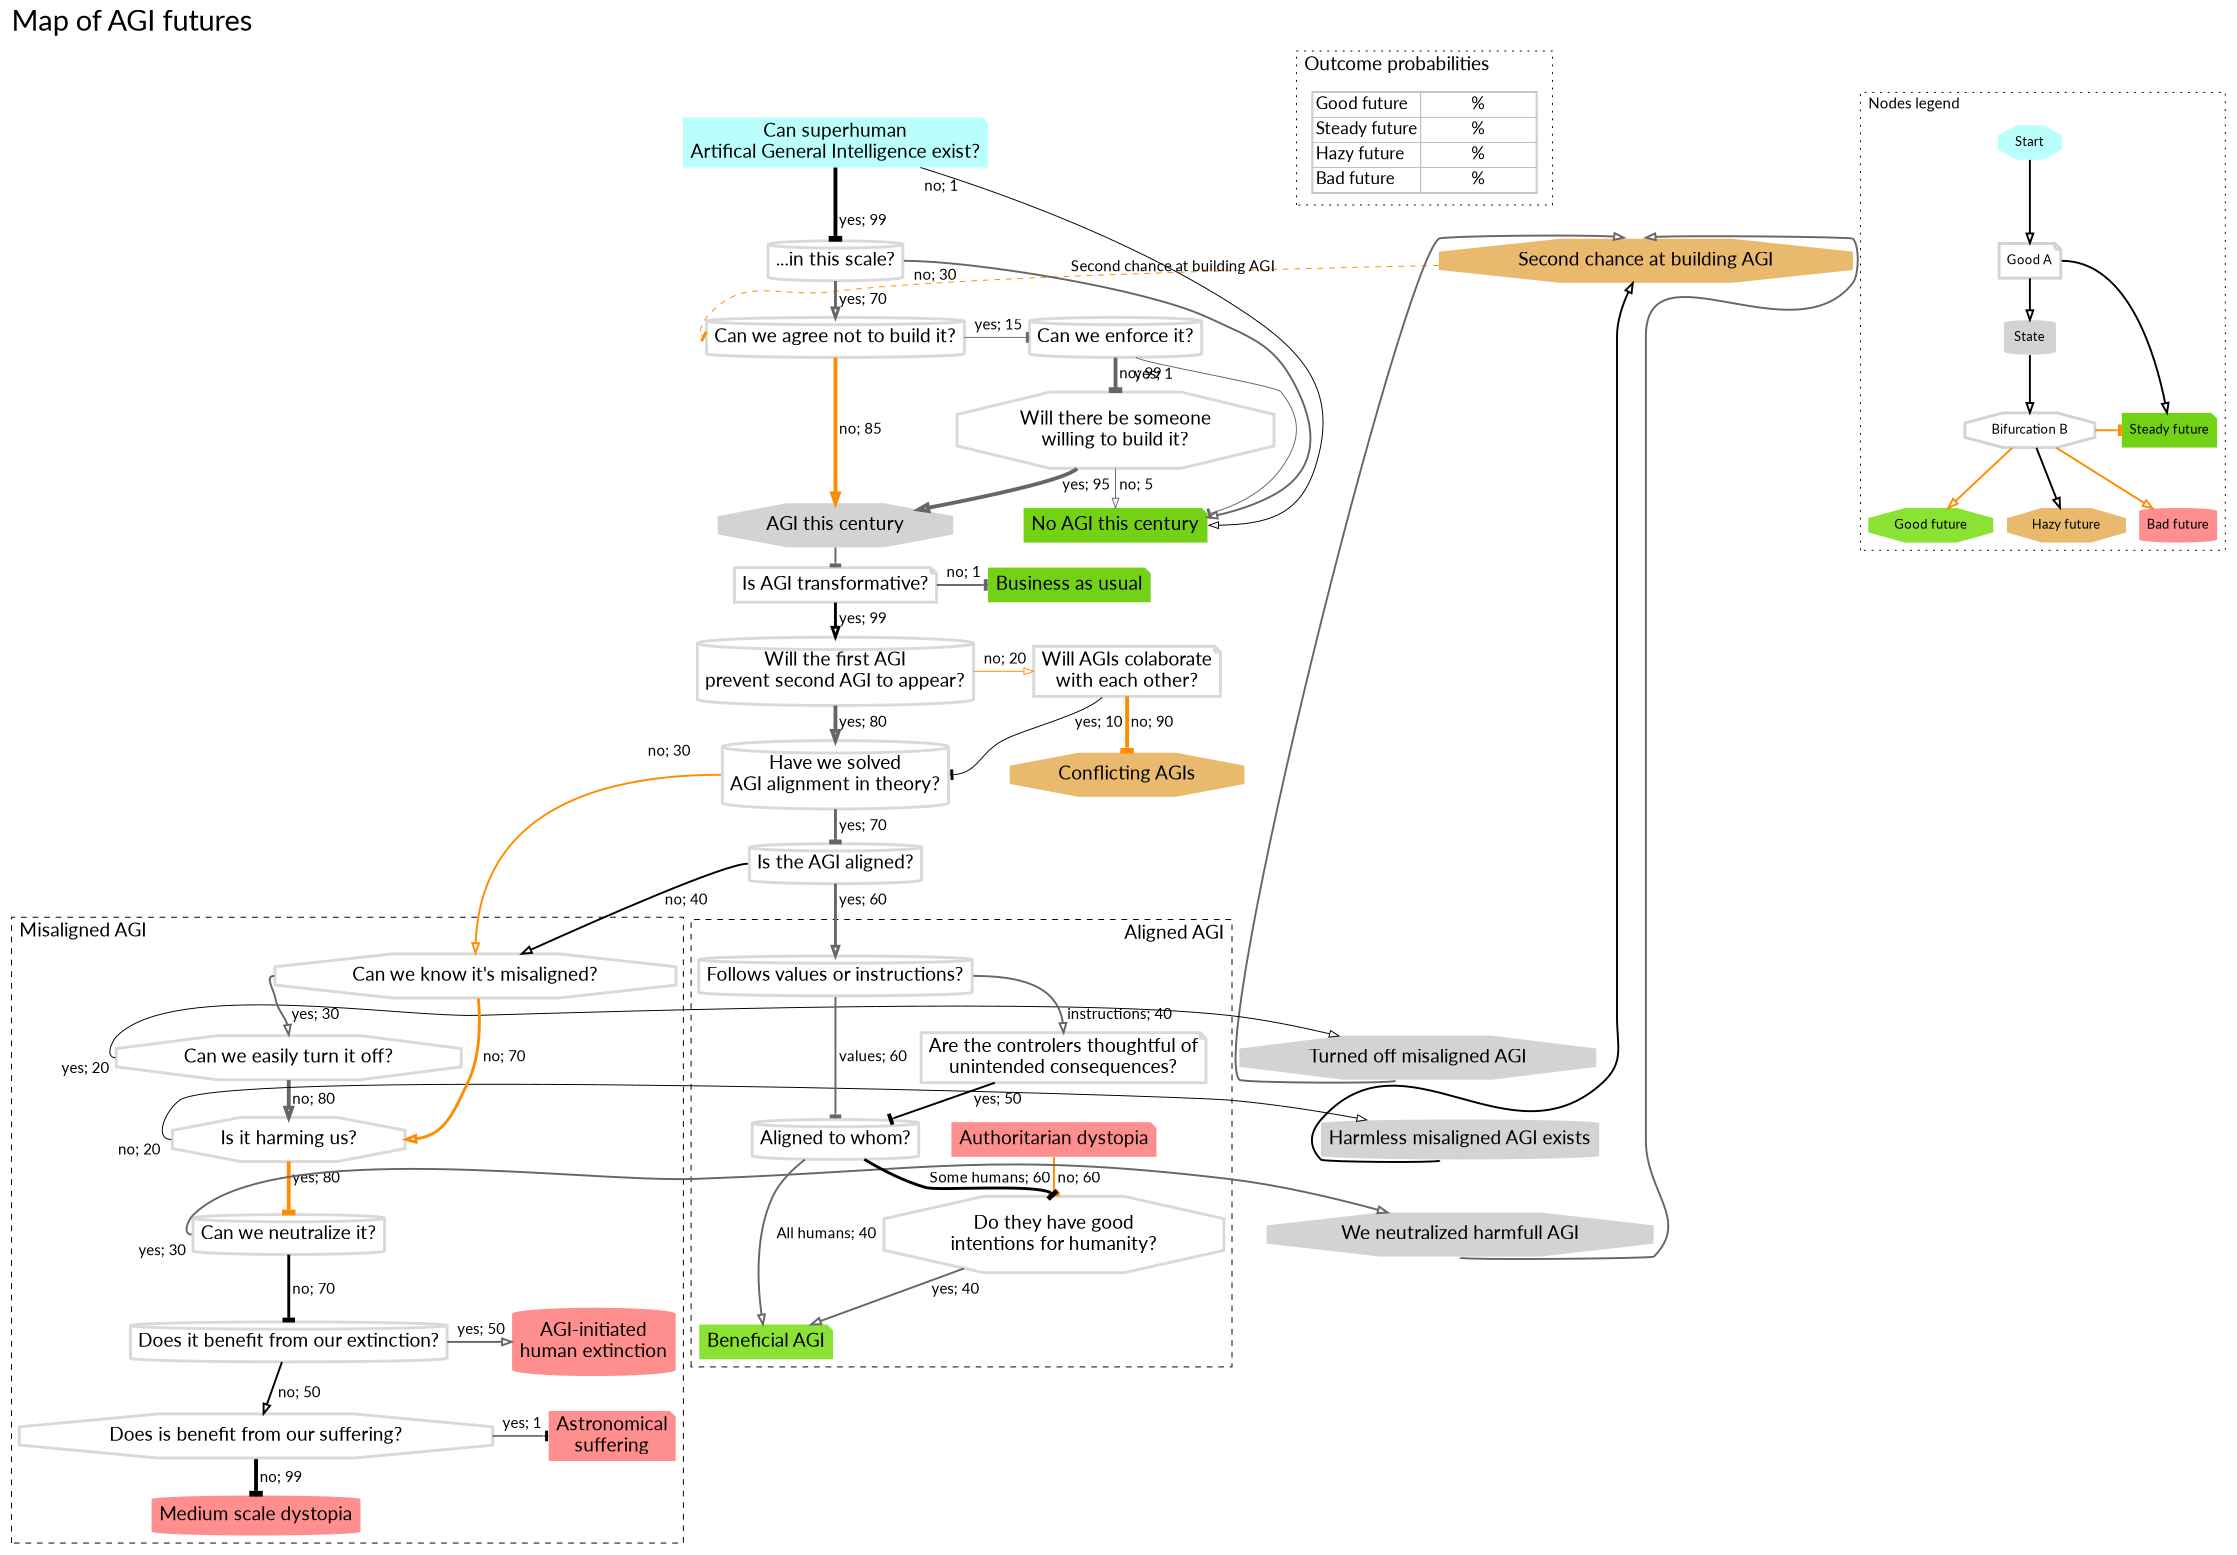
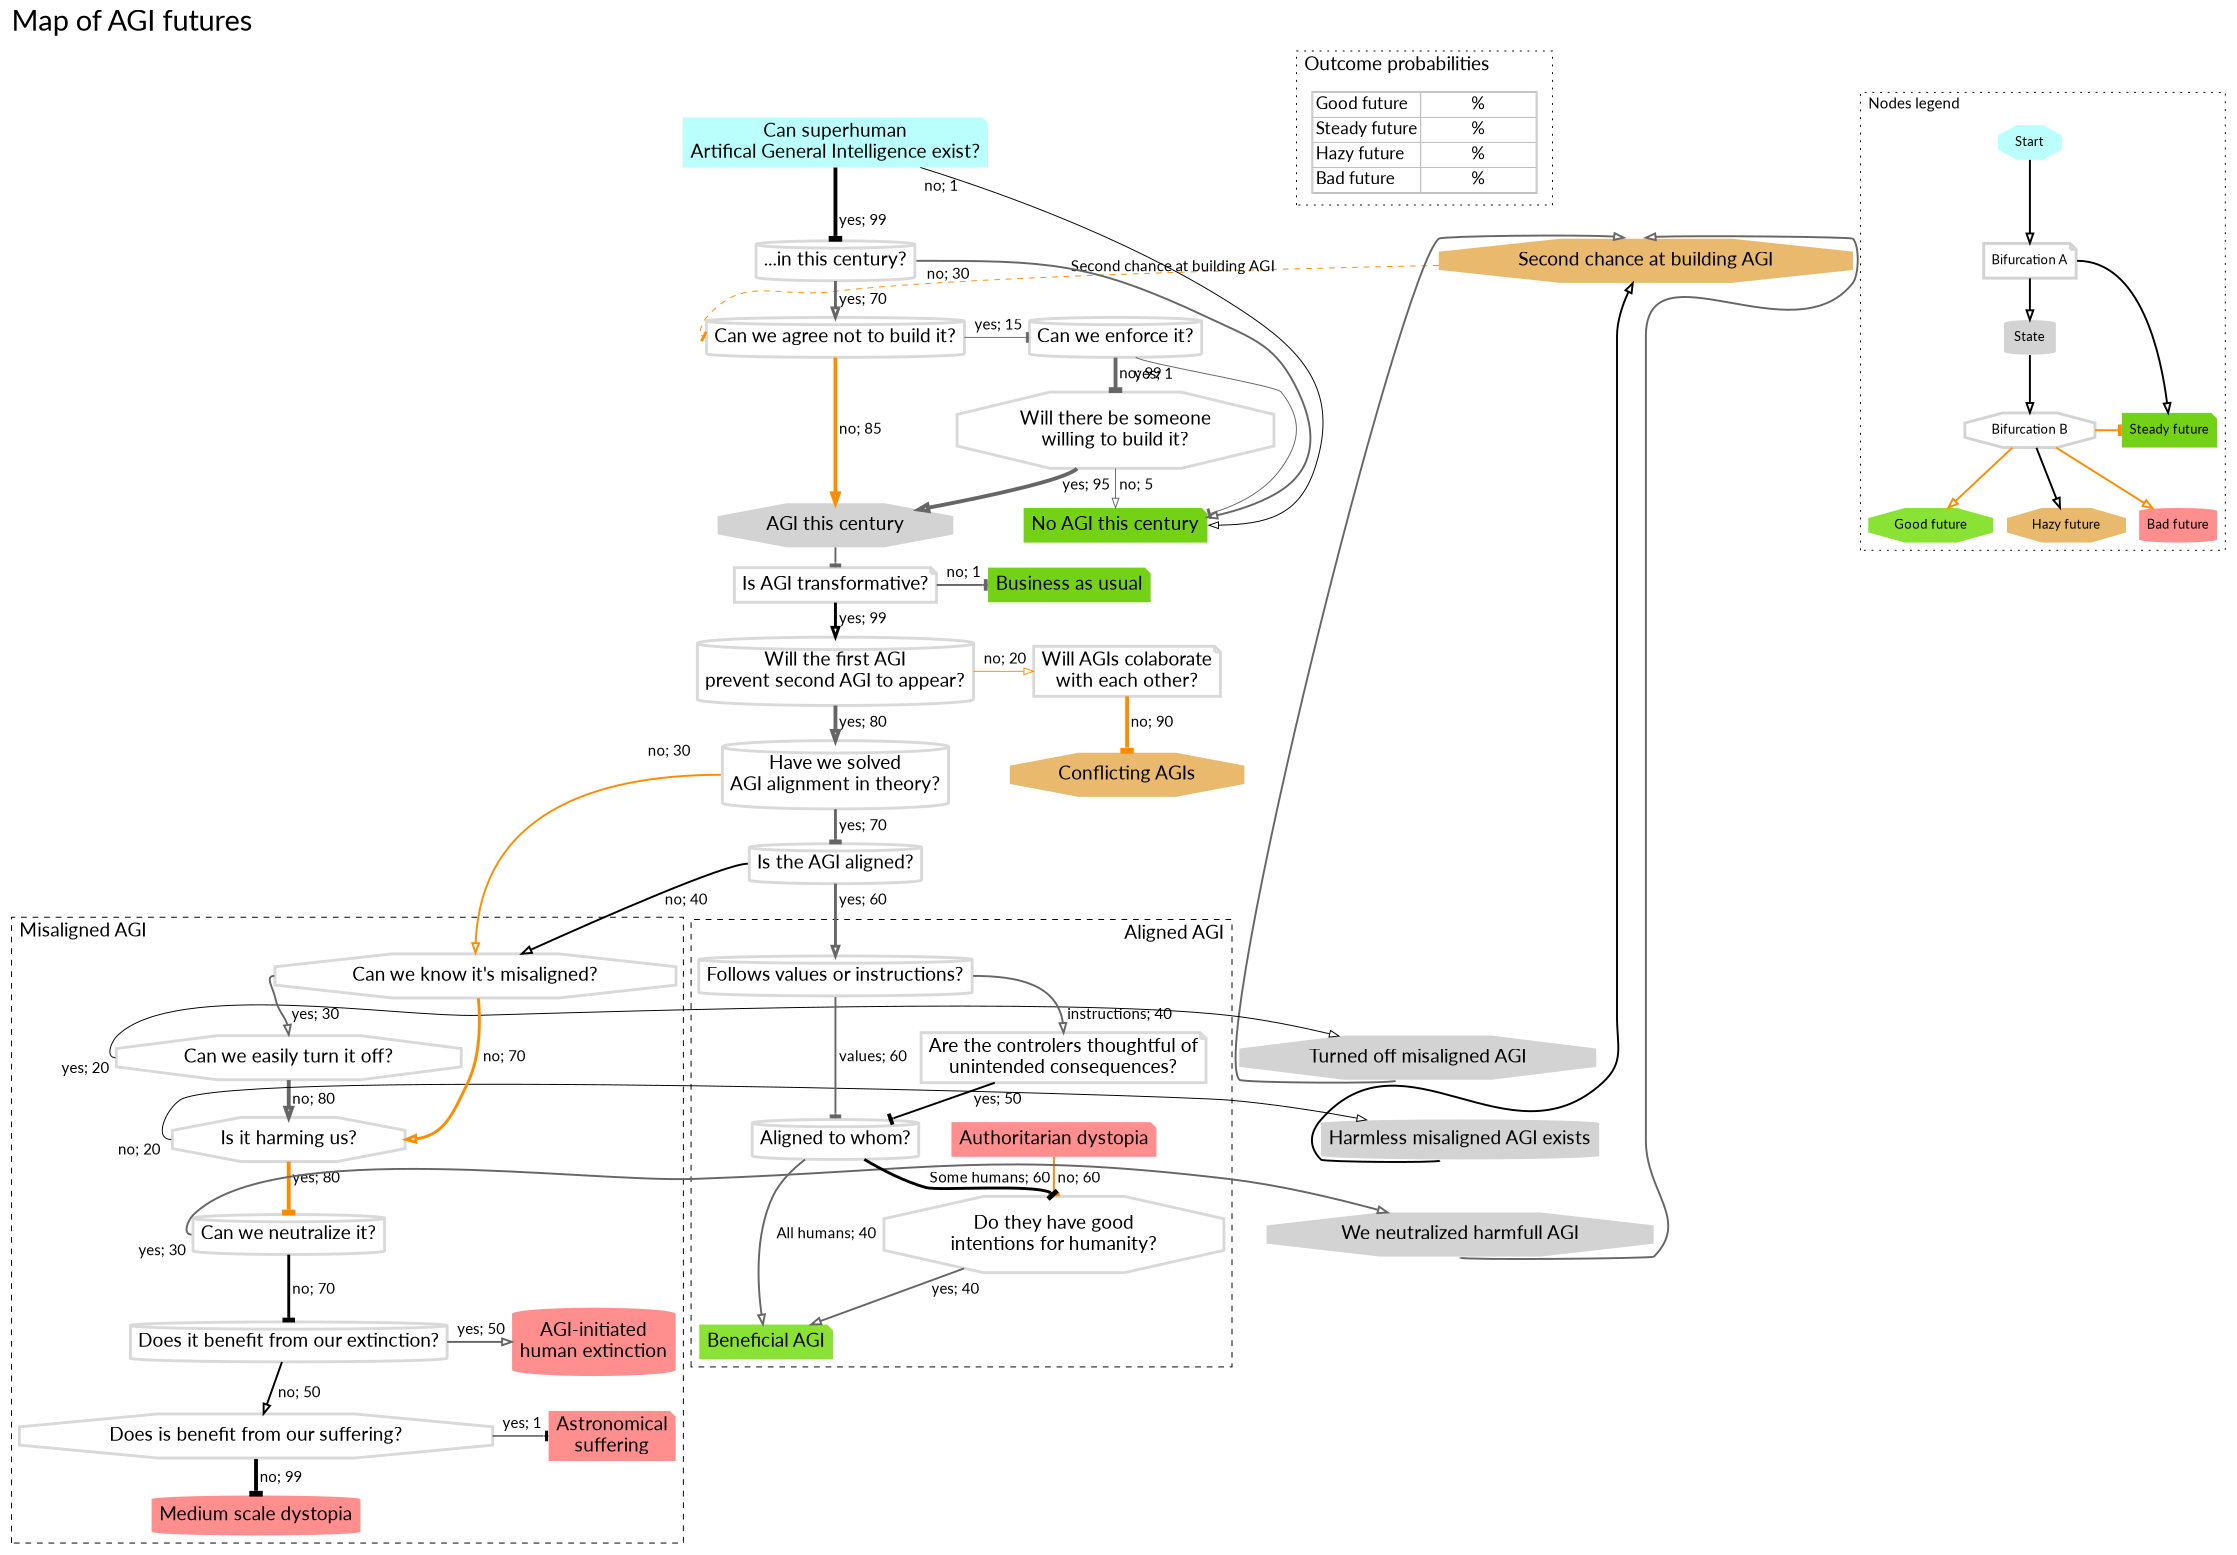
node "...in this scale?": label "...in this scale?" -> "...in this century?"
node "Good A": label "Good A" -> "Bifurcation A"
edge "Will AGIs colaborate with each other?" -> "Have we solved AGI alignment in theory?": removed, label "yes; 10"
